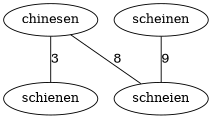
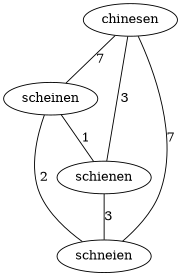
edge "chinesen" -- "scheinen": added, label "7"
edge "chinesen" -- "schneien": label "8" -> "7"
edge "scheinen" -- "schneien": label "9" -> "2"
edge "scheinen" -- "schienen": added, label "1"
edge "schienen" -- "schneien": added, label "3"
